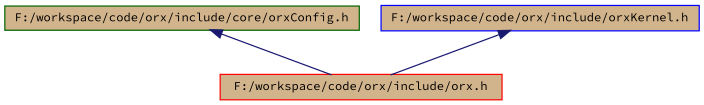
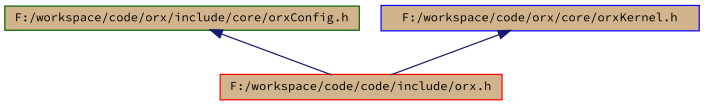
node "F:/workspace/code/orx/include/orxKernel.h": label "F:/workspace/code/orx/include/orxKernel.h" -> "F:/workspace/code/orx/core/orxKernel.h"
node "F:/workspace/code/orx/include/orx.h": label "F:/workspace/code/orx/include/orx.h" -> "F:/workspace/code/code/include/orx.h"
